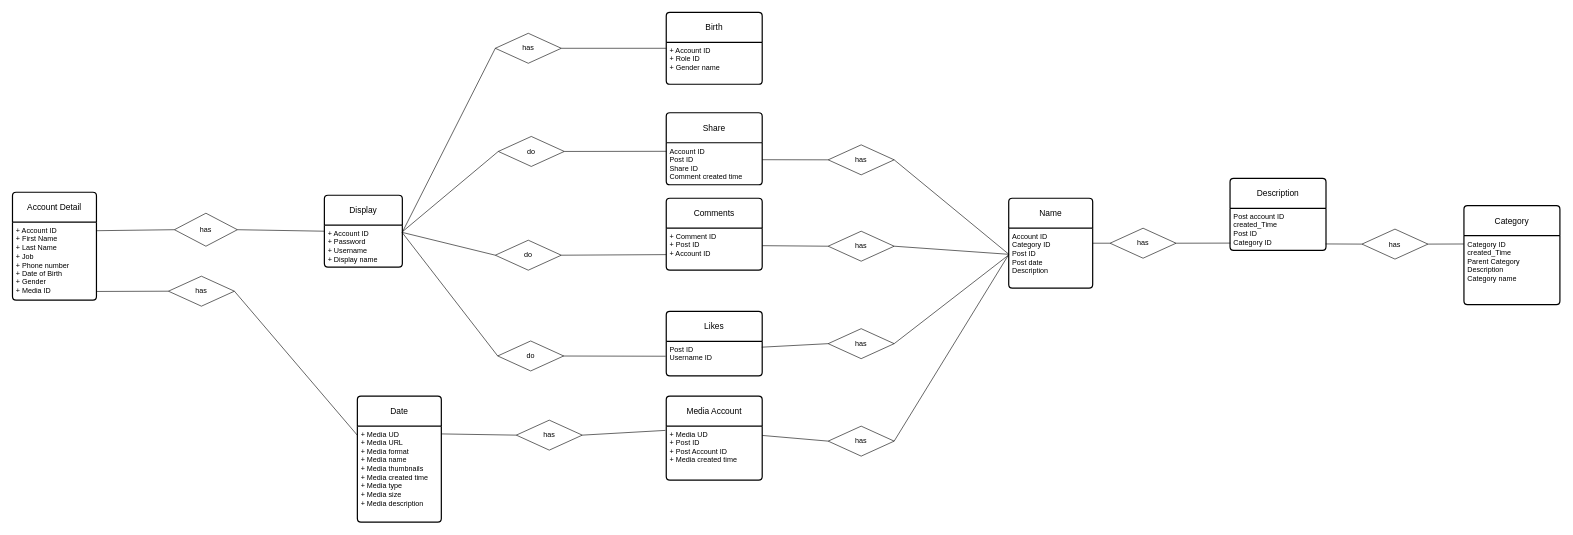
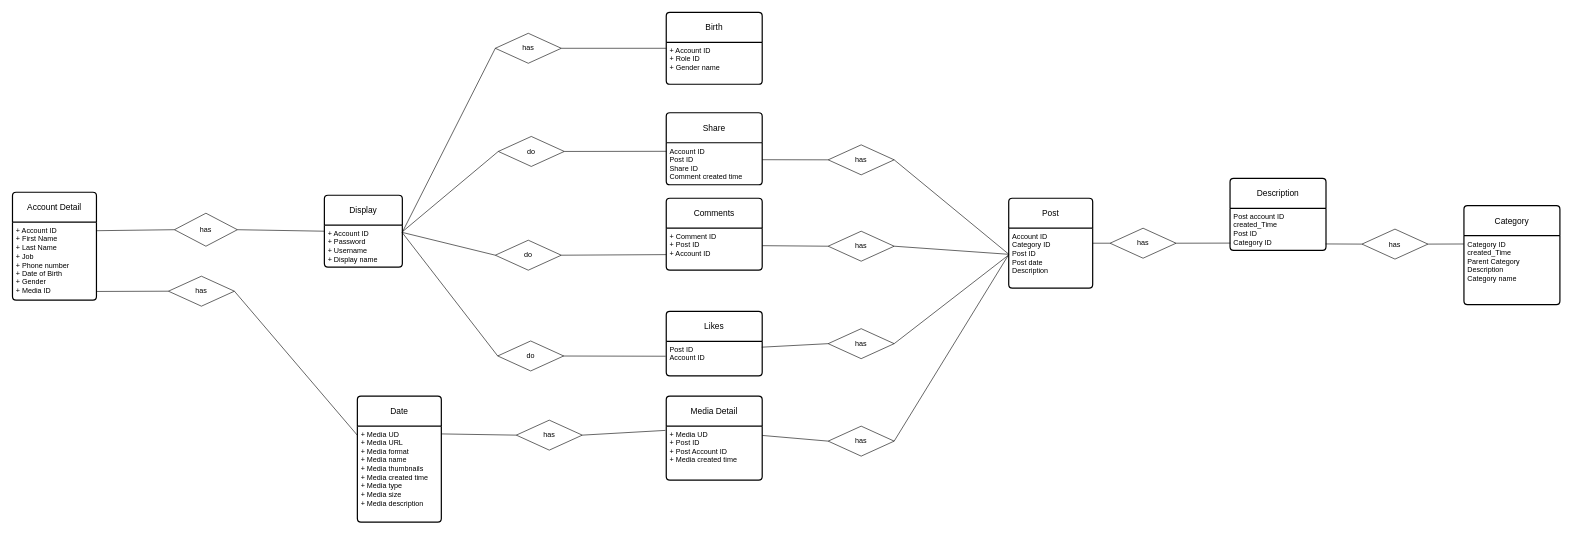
node "Name": label "Name" -> "Post"
node "Post ID Username ID": label "Post ID Username ID" -> "Post ID Account ID"
node "Media Account": label "Media Account" -> "Media Detail"
